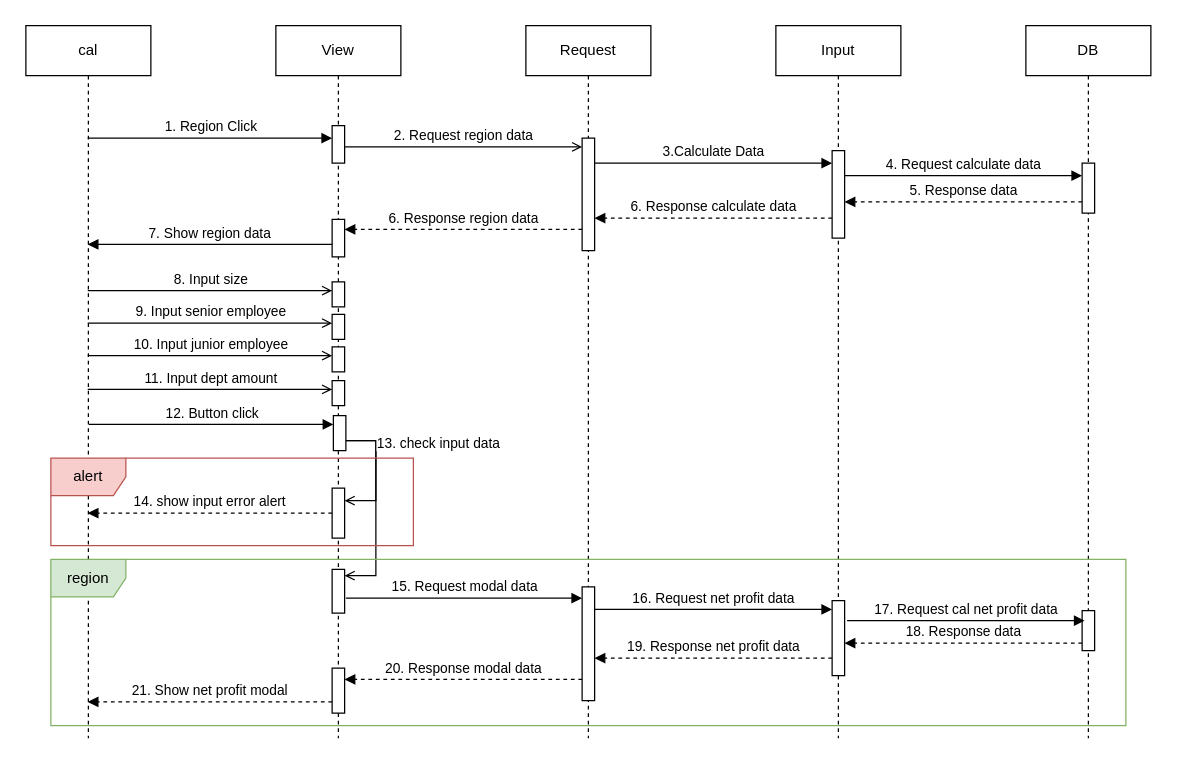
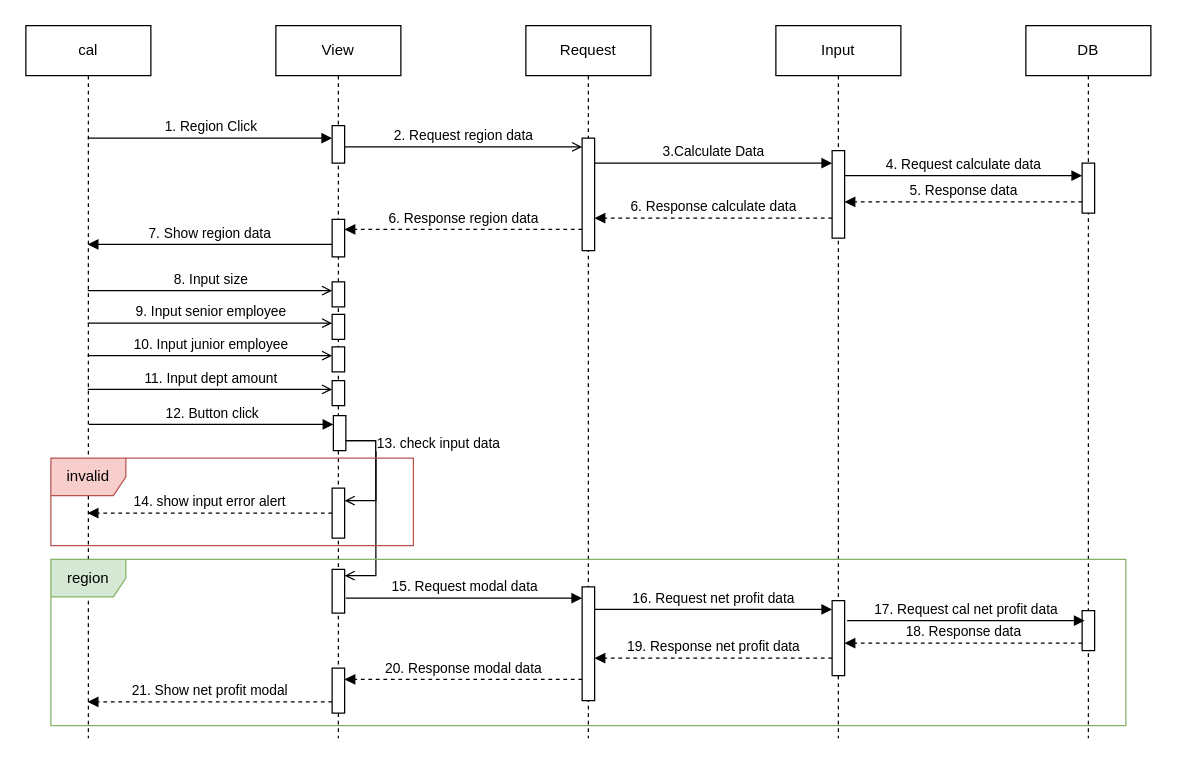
node "alert": label "alert" -> "invalid"
